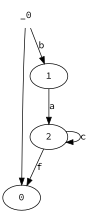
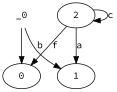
edge "1" -> "2": reversed
